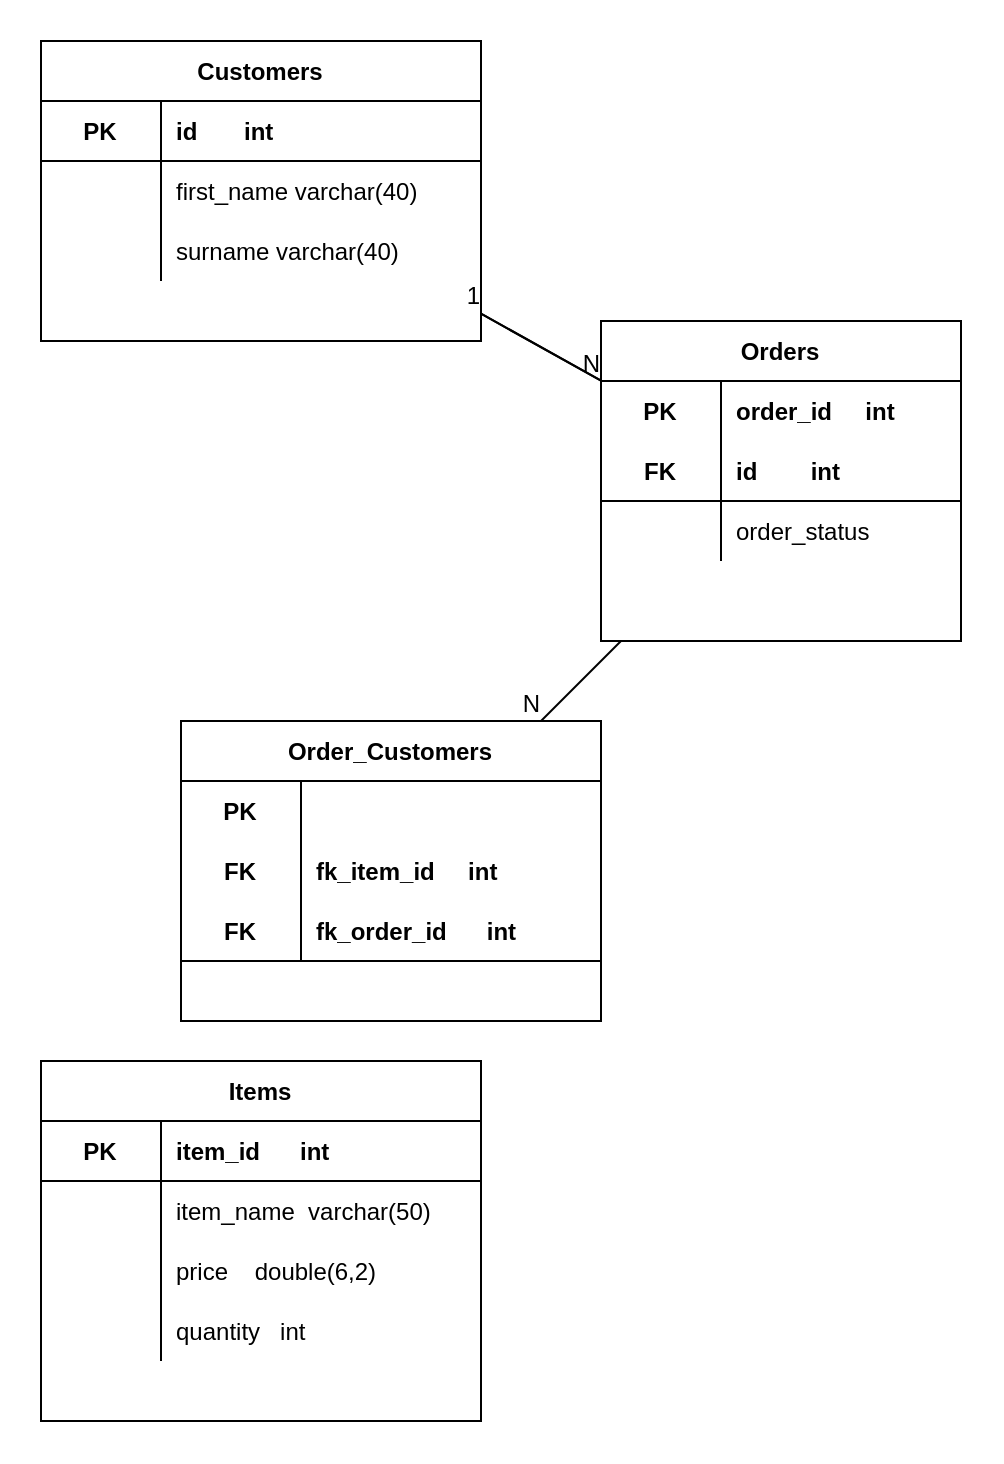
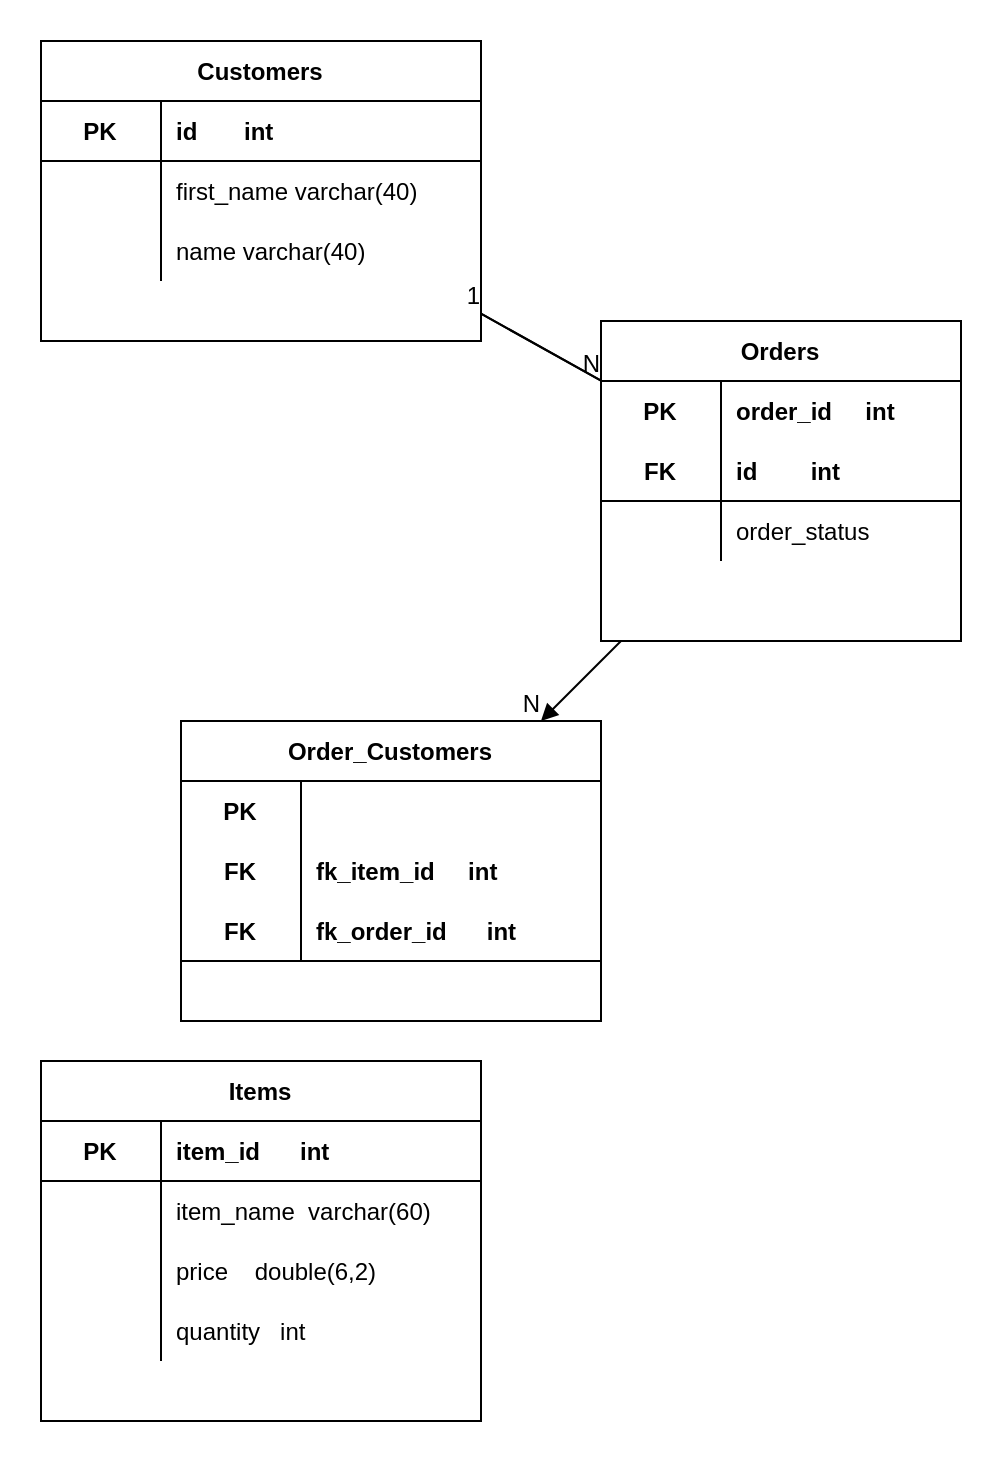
node "surname varchar(40)": label "surname varchar(40)" -> "name varchar(40)"
edge "Orders" -- "Order_Customers": arrowhead none -> block
node "item_name varchar(50)": label "item_name varchar(50)" -> "item_name varchar(60)"
